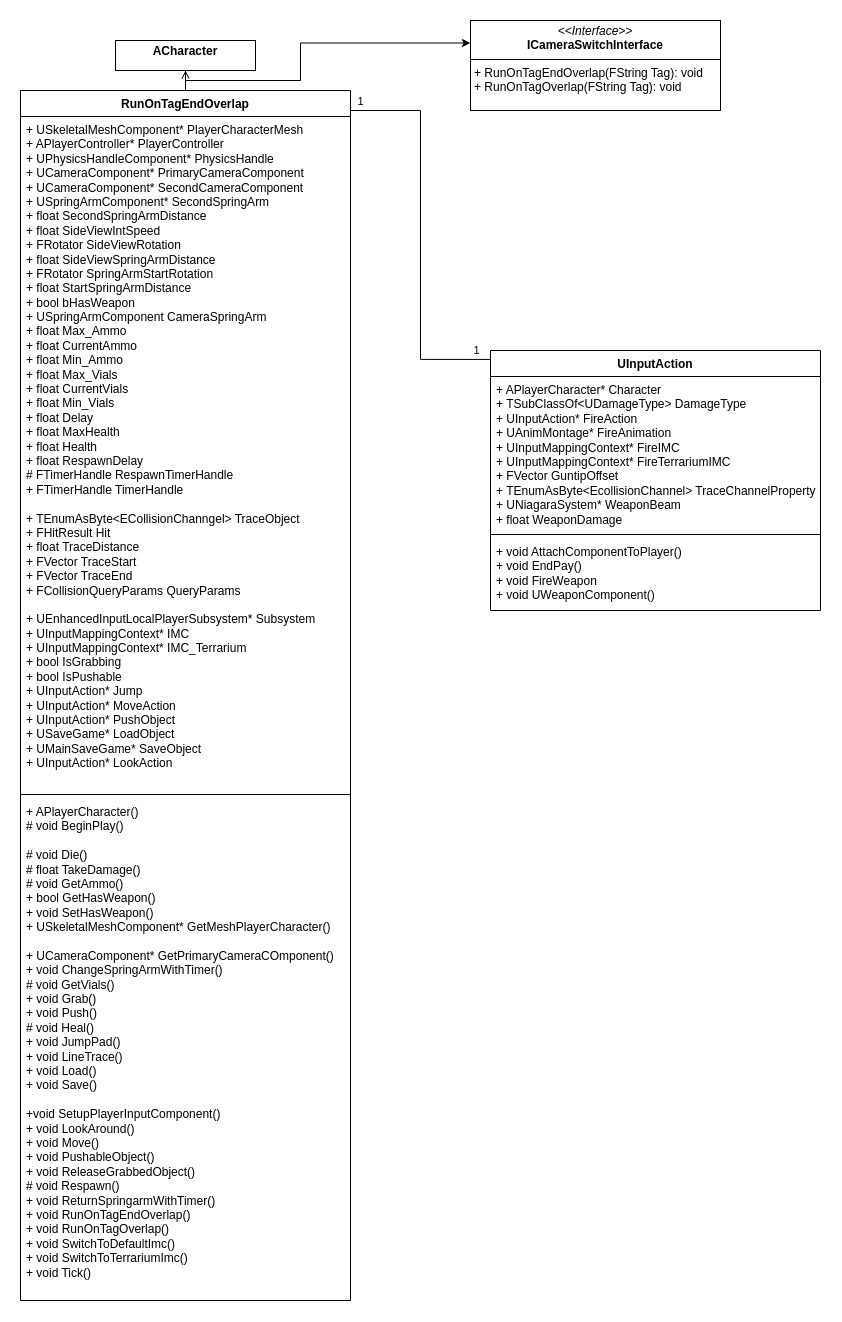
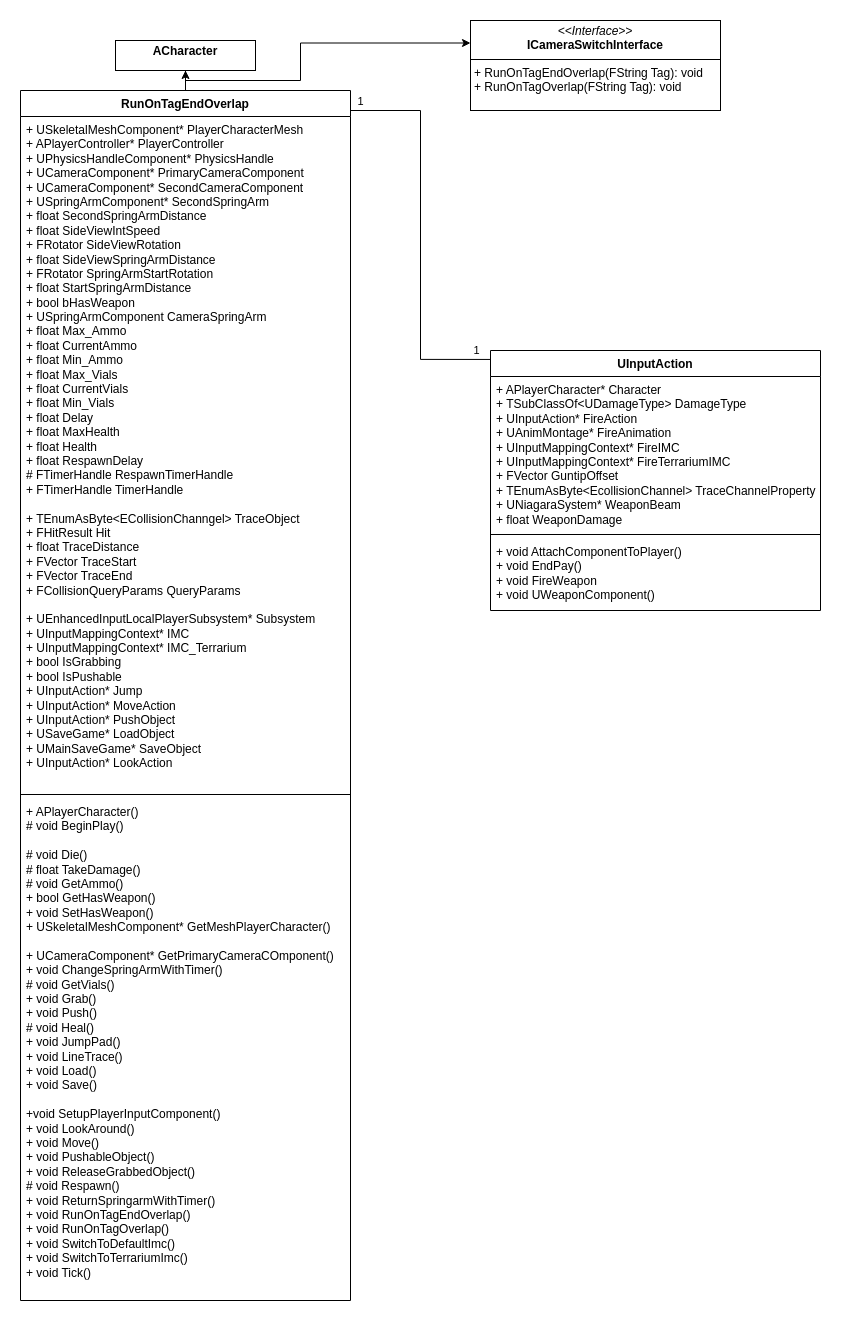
edge "RunOnTagEndOverlap" -> "ACharacter": arrowhead open -> classic
